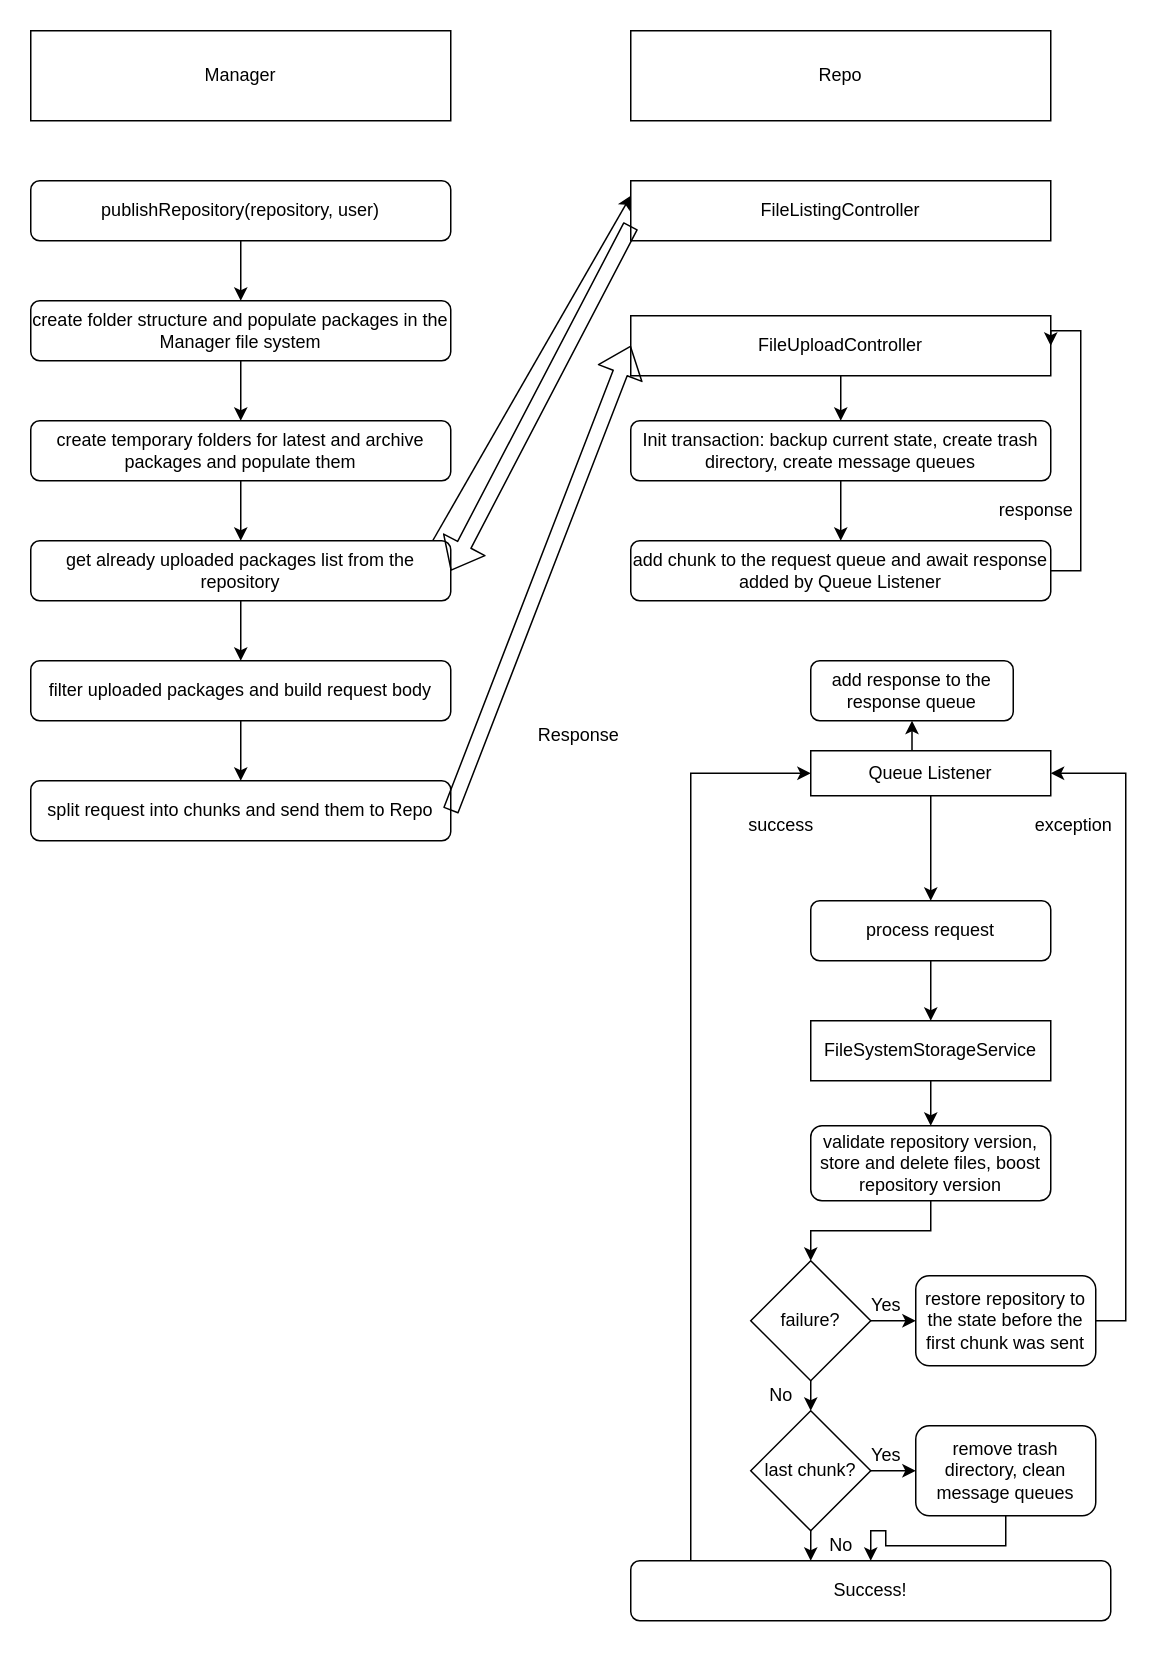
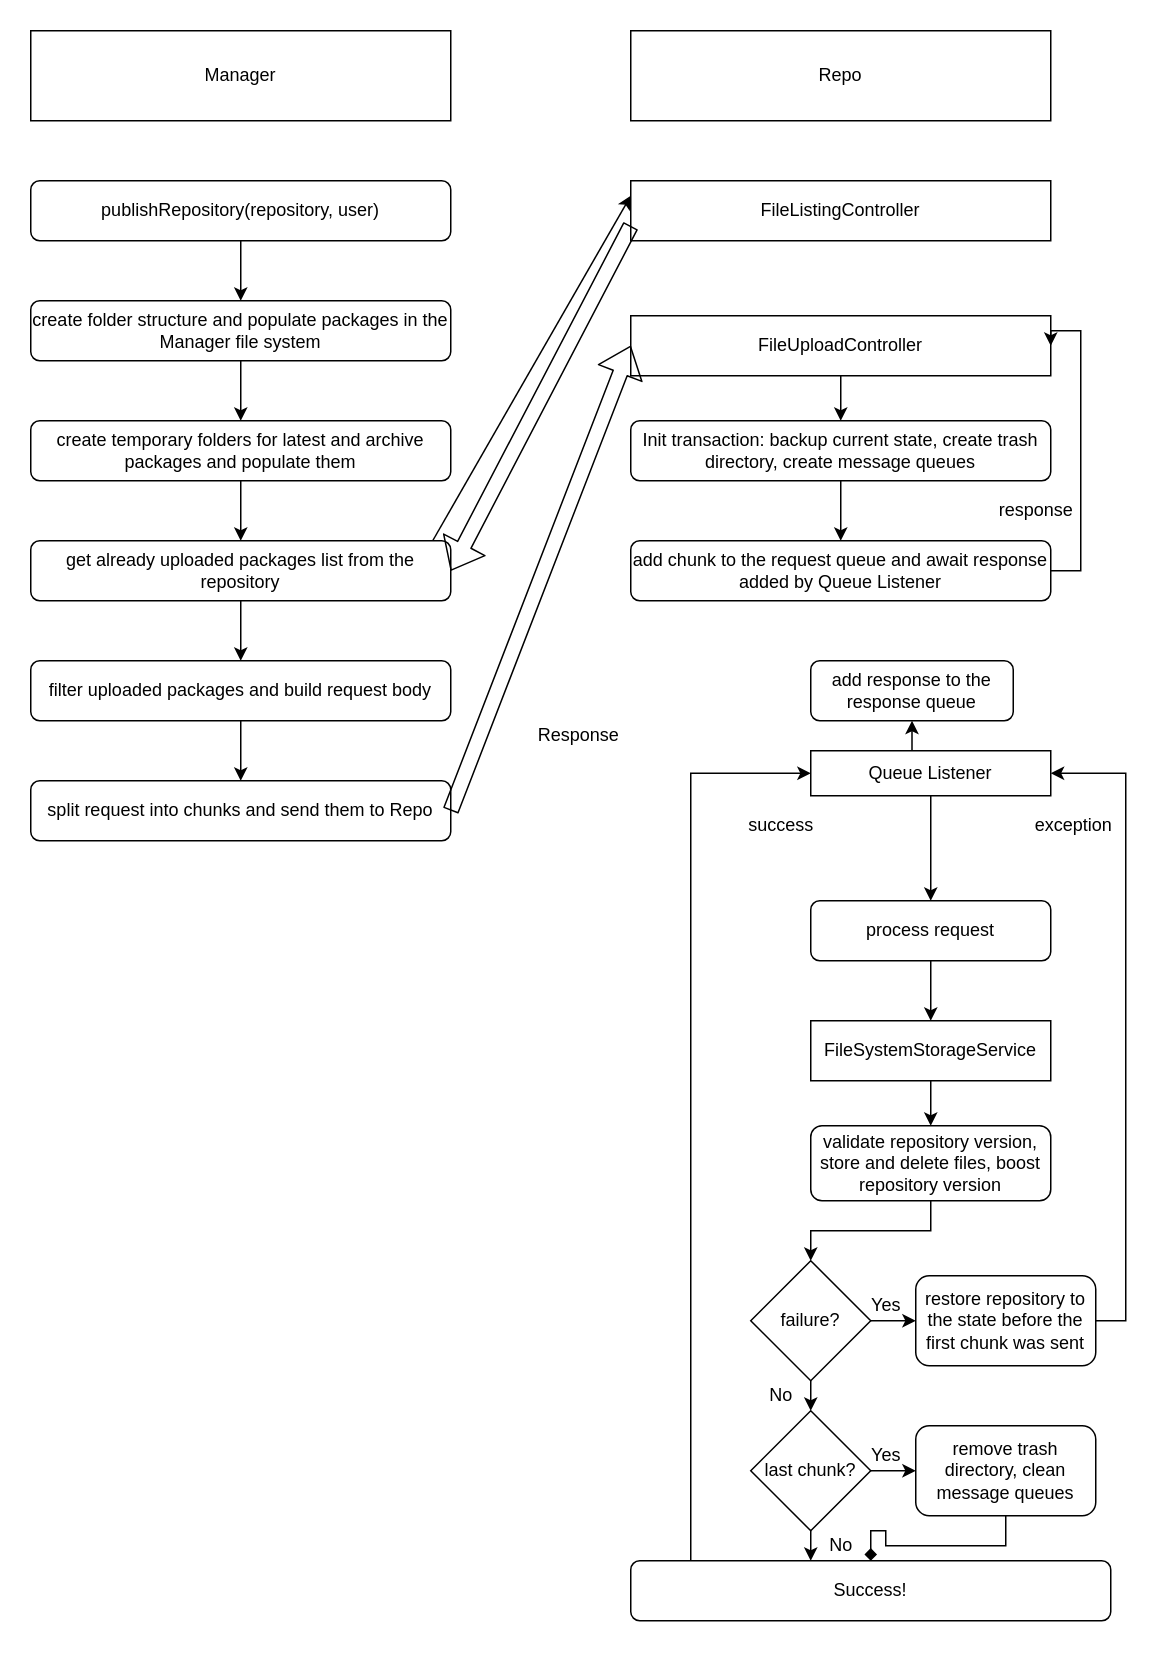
edge "remove trash directory, clean message queues" -> "Success!": arrowhead classic -> diamond
